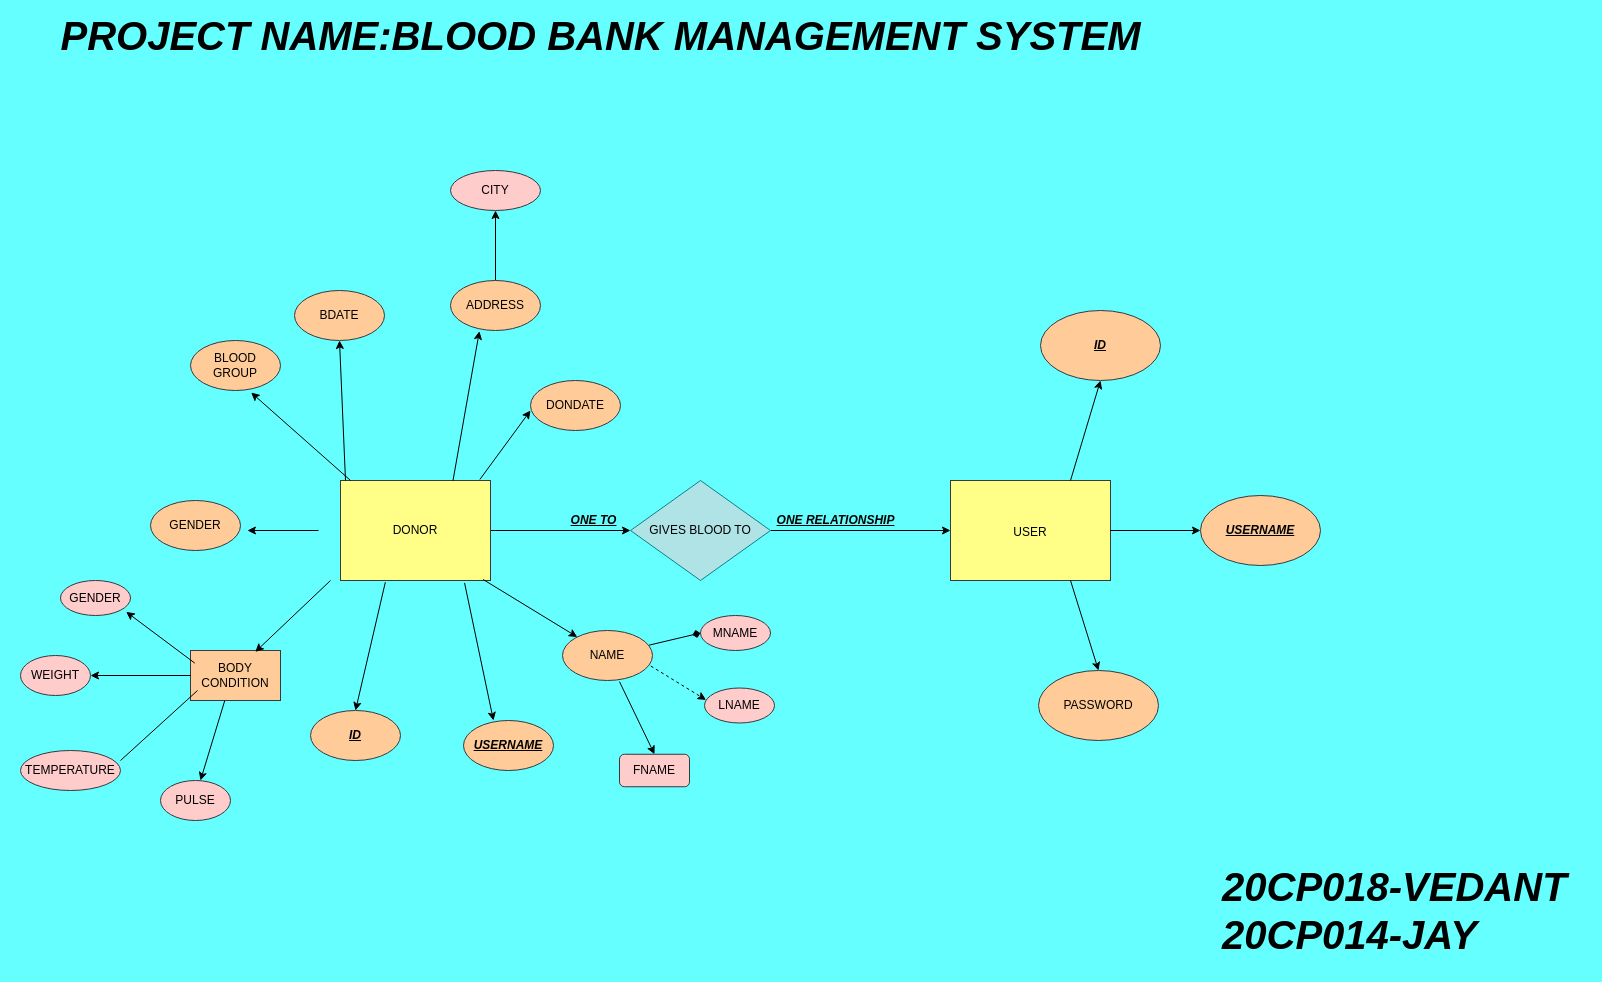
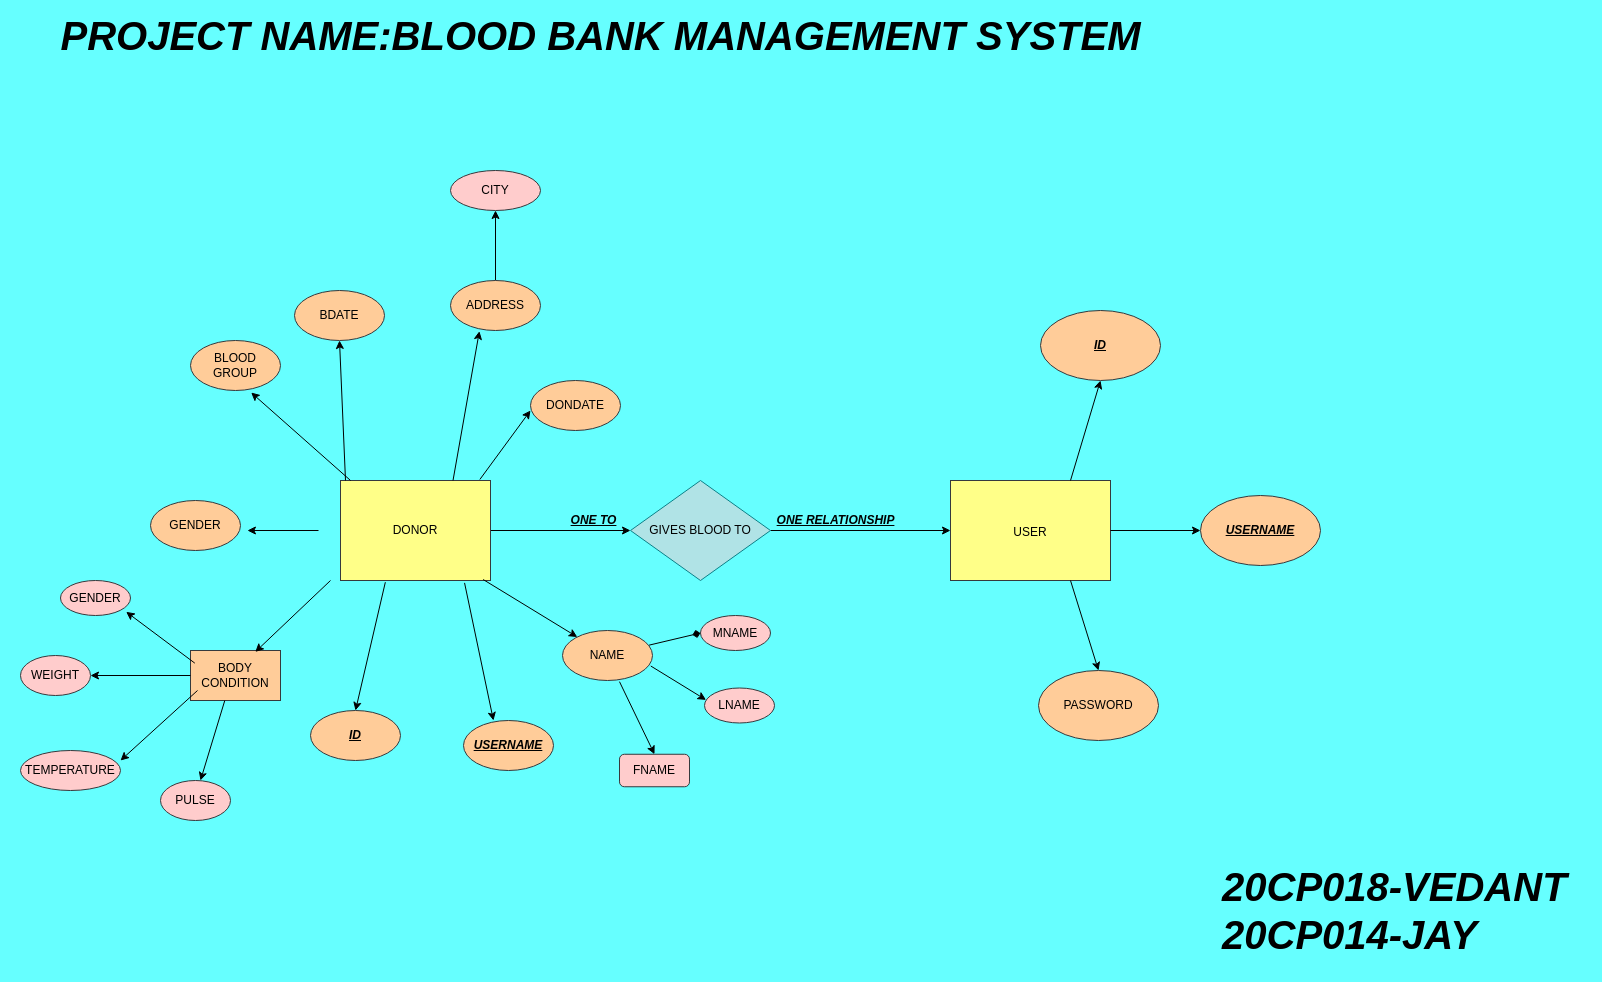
edge "NAME" -> "LNAME": style dashed -> solid
edge "BODY CONDITION" -- "TEMPERATURE": arrowhead none -> classic
